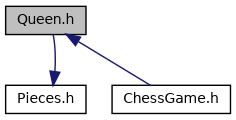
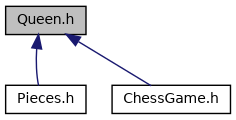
edge "Queen.h" -> "Pieces.h": reversed
